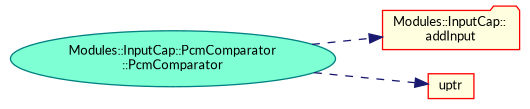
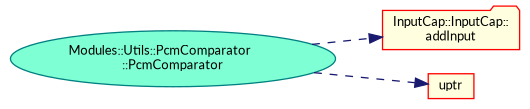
node "Modules::InputCap:: addInput": label "Modules::InputCap:: addInput" -> "InputCap::InputCap:: addInput"
node "Modules::InputCap::PcmComparator ::PcmComparator": label "Modules::InputCap::PcmComparator ::PcmComparator" -> "Modules::Utils::PcmComparator ::PcmComparator"
